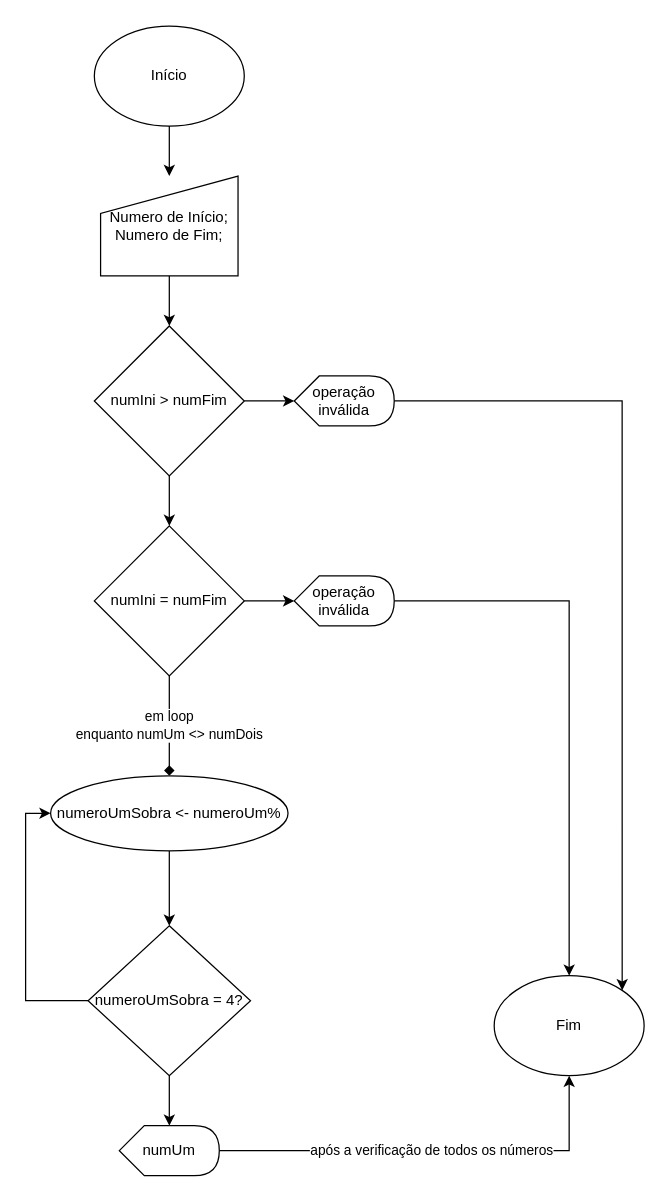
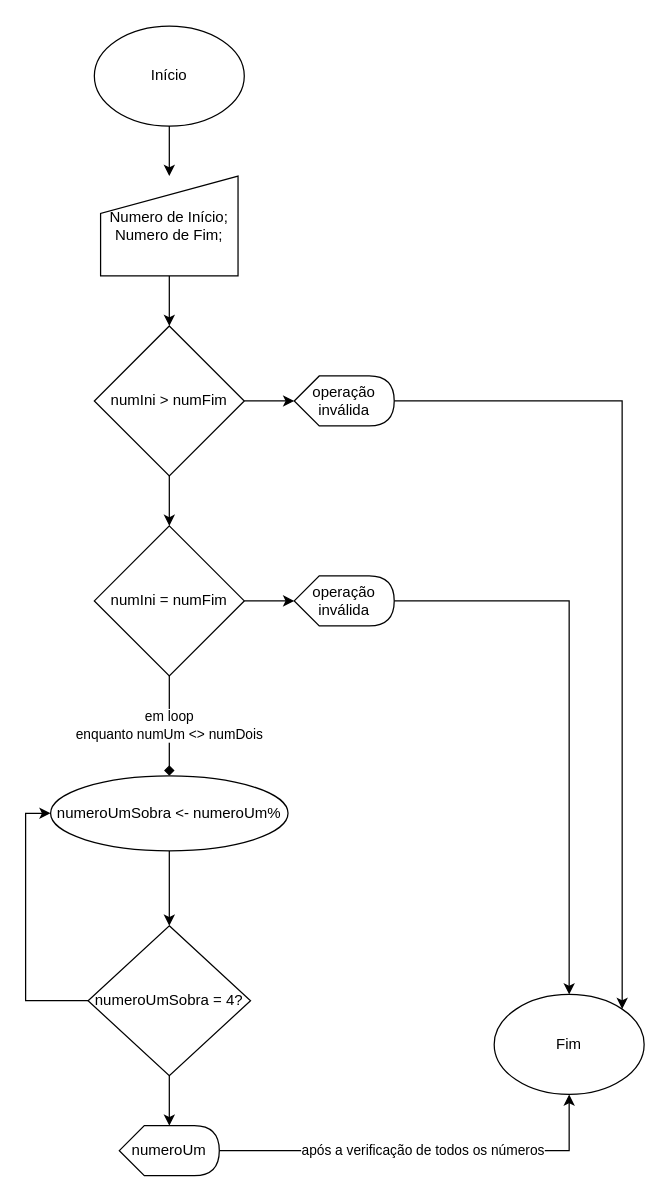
node "Fim": moved (569, 1026) -> (569, 1044)
node "numUm": label "numUm" -> "numeroUm"
